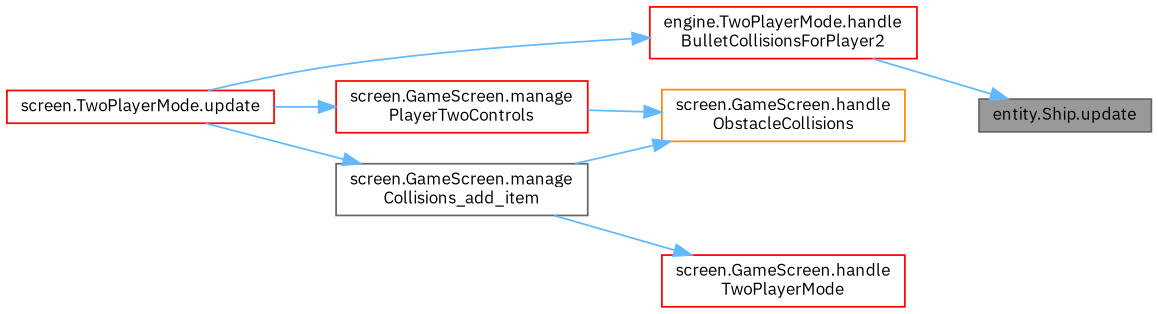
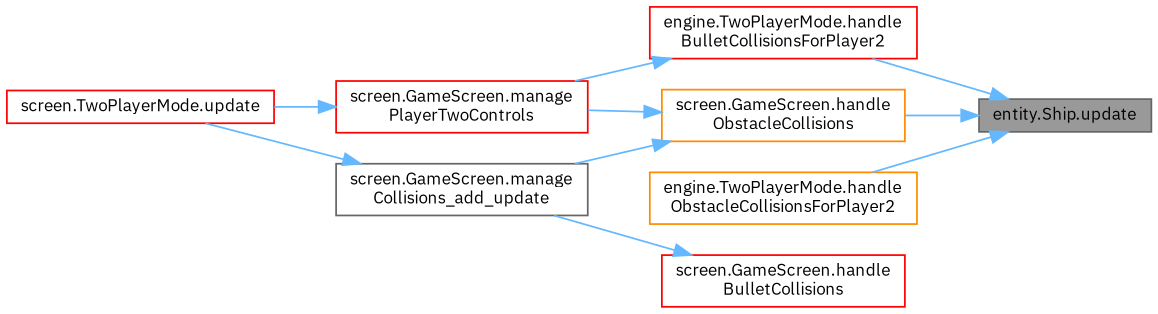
edge "screen.TwoPlayerMode.update" -> "engine.TwoPlayerMode.handle BulletCollisionsForPlayer2": now "screen.GameScreen.manage PlayerTwoControls" -> "engine.TwoPlayerMode.handle BulletCollisionsForPlayer2"
edge "screen.GameScreen.handle ObstacleCollisions" -> "entity.Ship.update": added
node "screen.GameScreen.manage Collisions_add_item": label "screen.GameScreen.manage Collisions_add_item" -> "screen.GameScreen.manage Collisions_add_update"
node "engine.TwoPlayerMode.handle ObstacleCollisionsForPlayer2": added
node "screen.GameScreen.handle TwoPlayerMode": label "screen.GameScreen.handle TwoPlayerMode" -> "screen.GameScreen.handle BulletCollisions"
